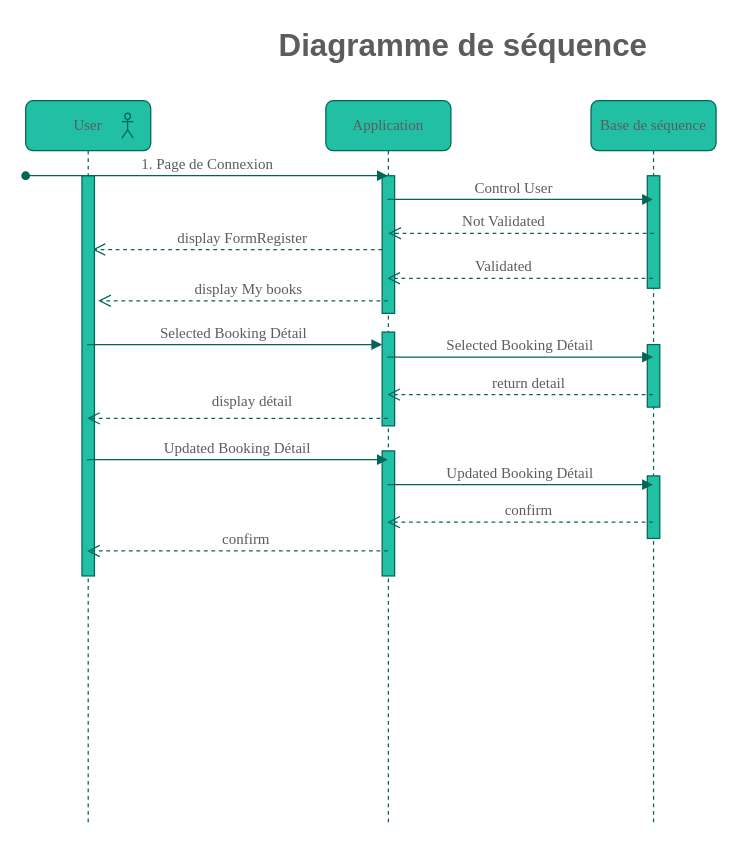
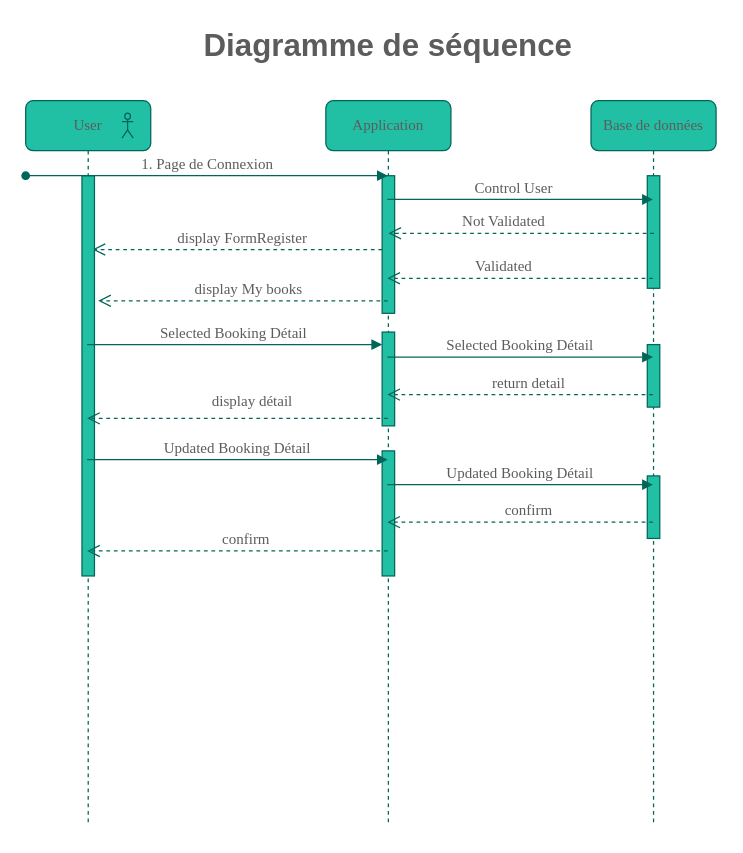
node "Diagramme de séquence": moved (463, 44) -> (388, 44)
node "Base de séquence": label "Base de séquence" -> "Base de données"
